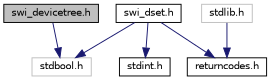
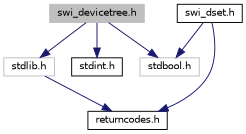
node "swi_devicetree.h": color black -> grey75
edge "swi_dset.h" -> "stdint.h": now "swi_devicetree.h" -> "stdint.h"
edge "swi_devicetree.h" -> "stdlib.h": added
